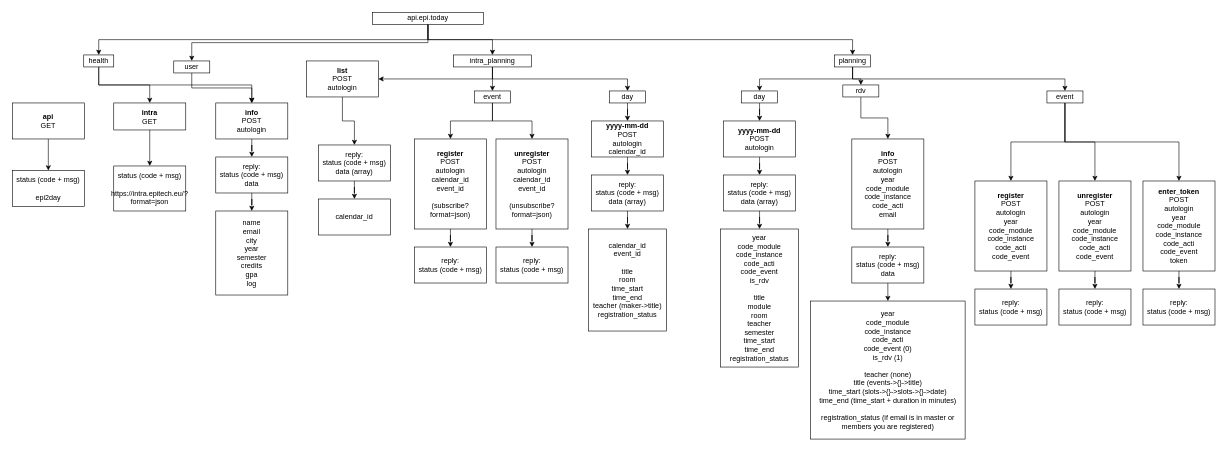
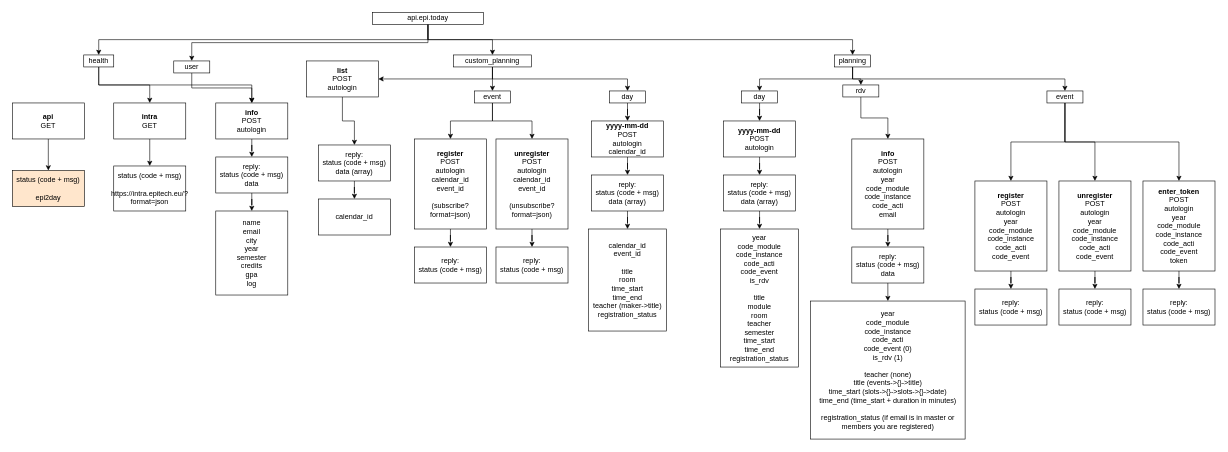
node "intra_planning": label "intra_planning" -> "custom_planning"
node "intra GET": size 72x27 -> 72x36
node "status (code + msg) epi2day": fillcolor #ffffff -> #ffe6cc
